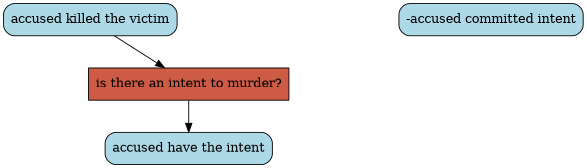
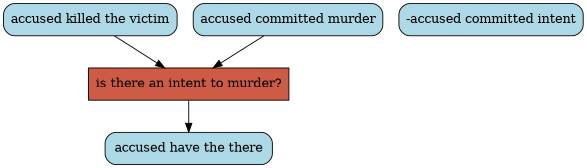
node "accused committed murder": added
node "accused have the intent": label "accused have the intent" -> "accused have the there"
